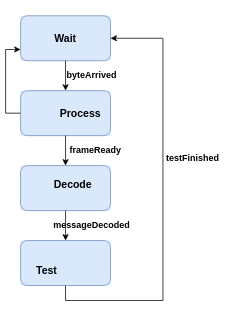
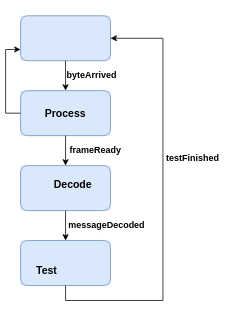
node "Wait": removed
node "Process": moved (81, 113) -> (66, 113)
node "messageDecoded": moved (92, 225) -> (107, 225)
